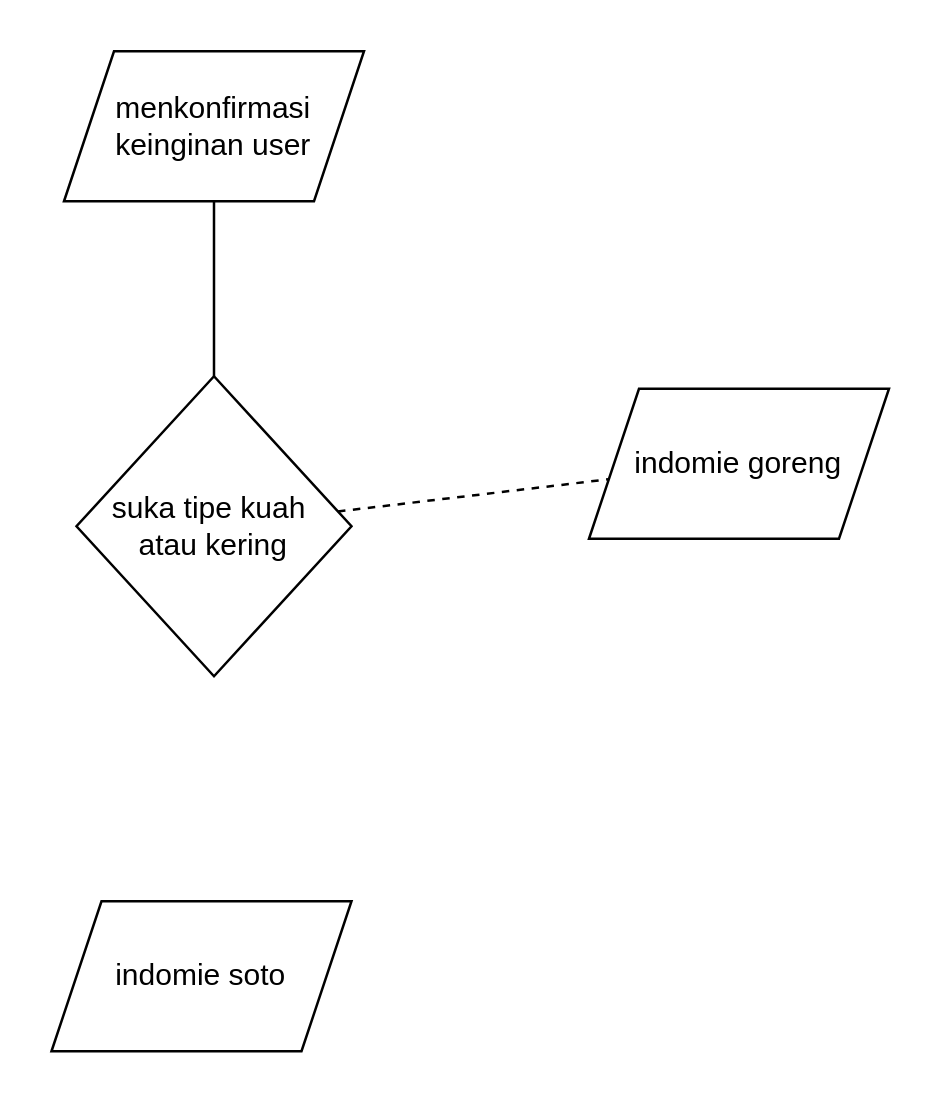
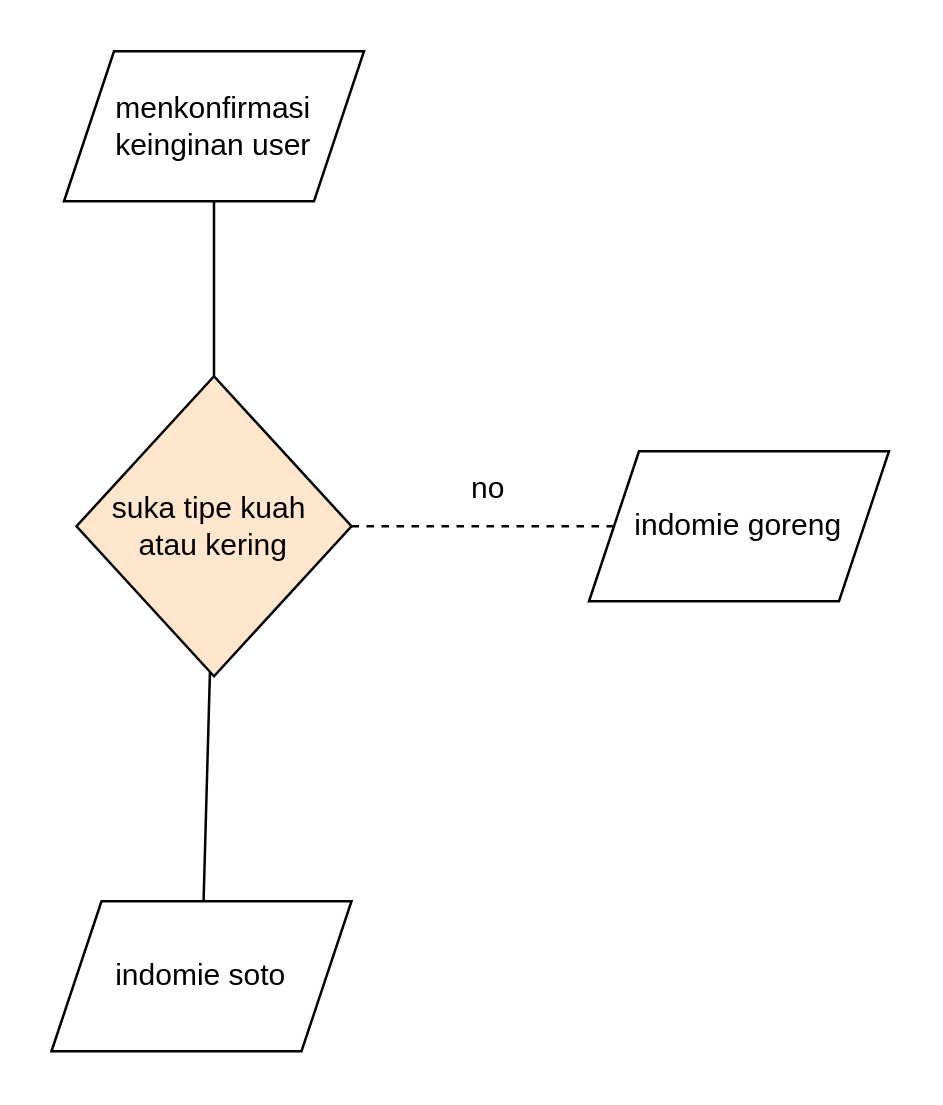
node "indomie goreng": moved (739, 464) -> (739, 526)
node "no": added
node "suka tipe kuah atau kering": fillcolor #ffffff -> #ffe6cc
edge "suka tipe kuah atau kering" -- "indomie soto": added
